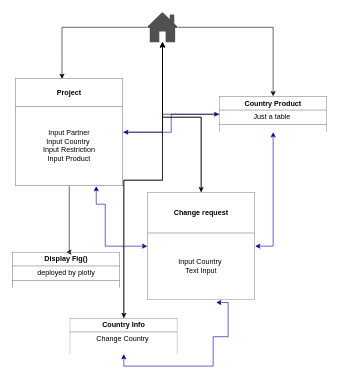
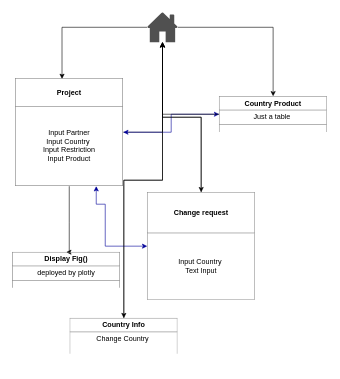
edge "Country Product Just a table" -- "Change request Input Country Text Input": removed
edge "Change request Input Country Text Input" -- "Country Info Change Country": removed
